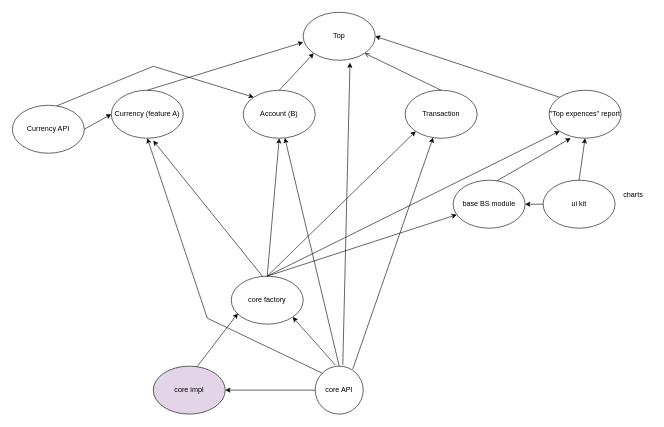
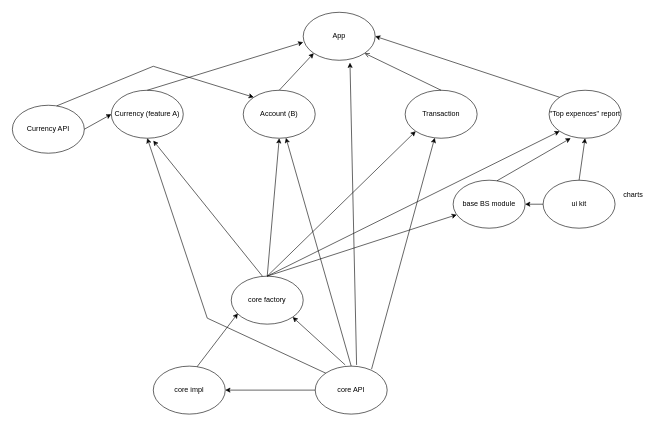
node "Top": label "Top" -> "App"
node "core impl": fillcolor #e1d5e7 -> #ffffff
node "core API": size 48x48 -> 72x48
